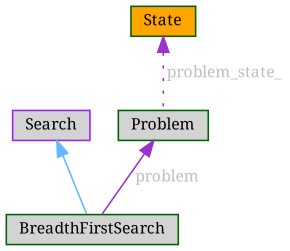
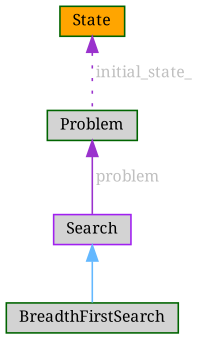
edge "Problem" -> "State": label " problem_state_" -> " initial_state_"
edge "BreadthFirstSearch" -> "Problem": now "Search" -> "Problem"
